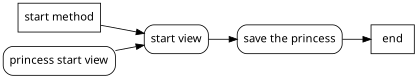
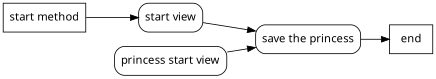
edge "princess start view" -> "start view": now "princess start view" -> "save the princess"
